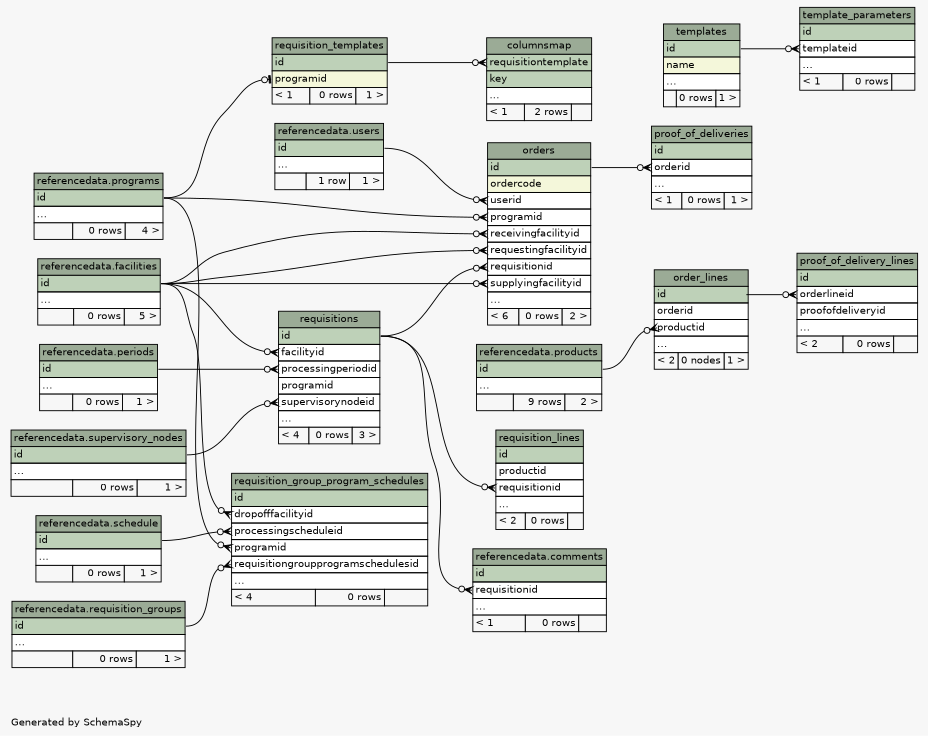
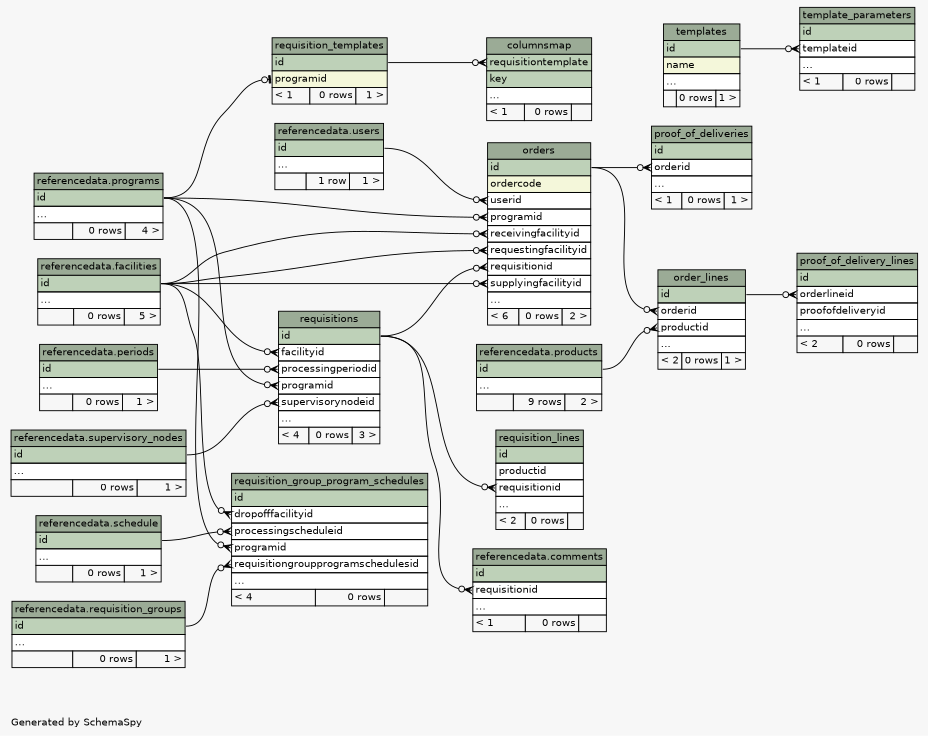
node "columnsmap": text "2 rows" -> "0 rows"
edge "orders" -> "order_lines": added
edge "referencedata.programs" -> "requisitions": added
node "order_lines": text "0 nodes" -> "0 rows"
